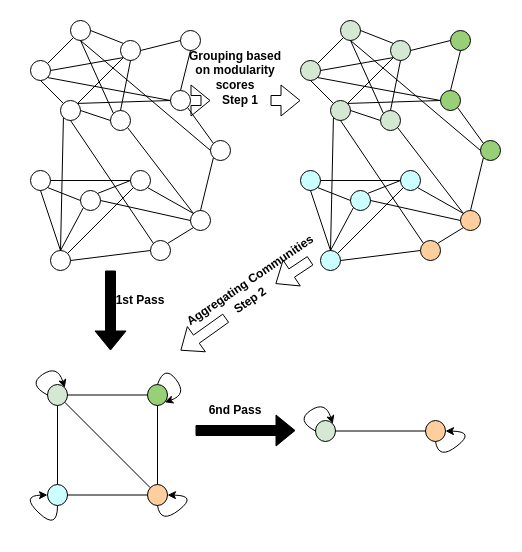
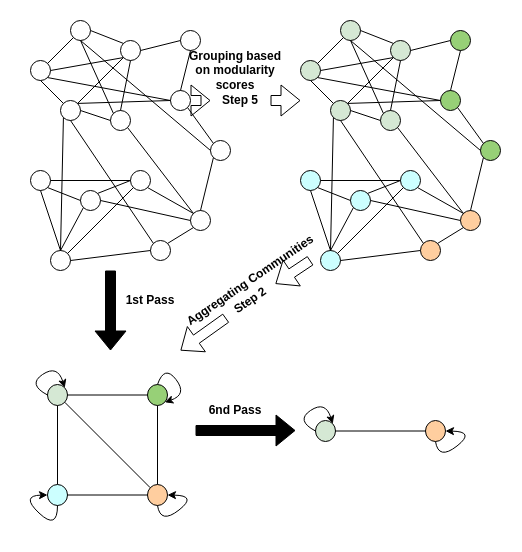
node "Step 1": label "Step 1" -> "Step 5"
node "1st Pass": moved (141, 301) -> (151, 301)
